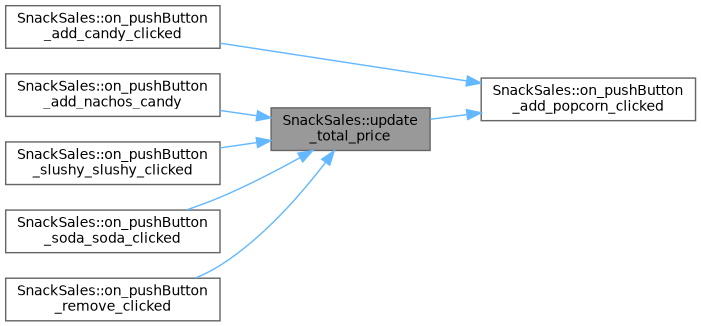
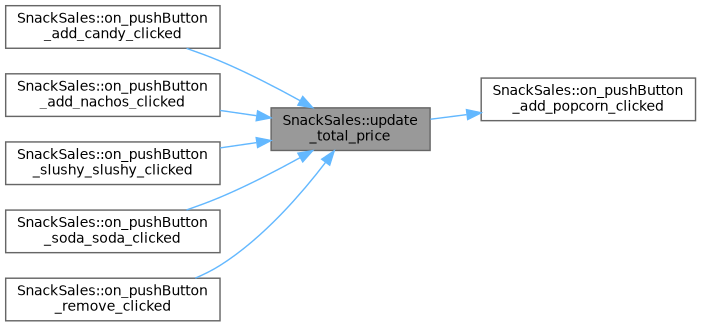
edge "SnackSales::on_pushButton _add_candy_clicked" -> "SnackSales::on_pushButton _add_popcorn_clicked": now "SnackSales::on_pushButton _add_candy_clicked" -> "SnackSales::update _total_price"
node "SnackSales::on_pushButton _add_nachos_candy": label "SnackSales::on_pushButton _add_nachos_candy" -> "SnackSales::on_pushButton _add_nachos_clicked"
